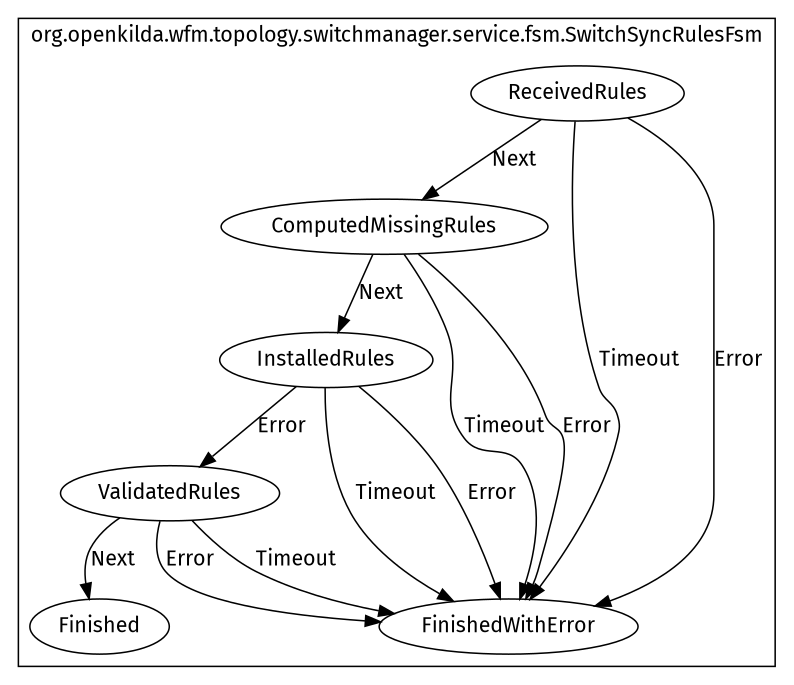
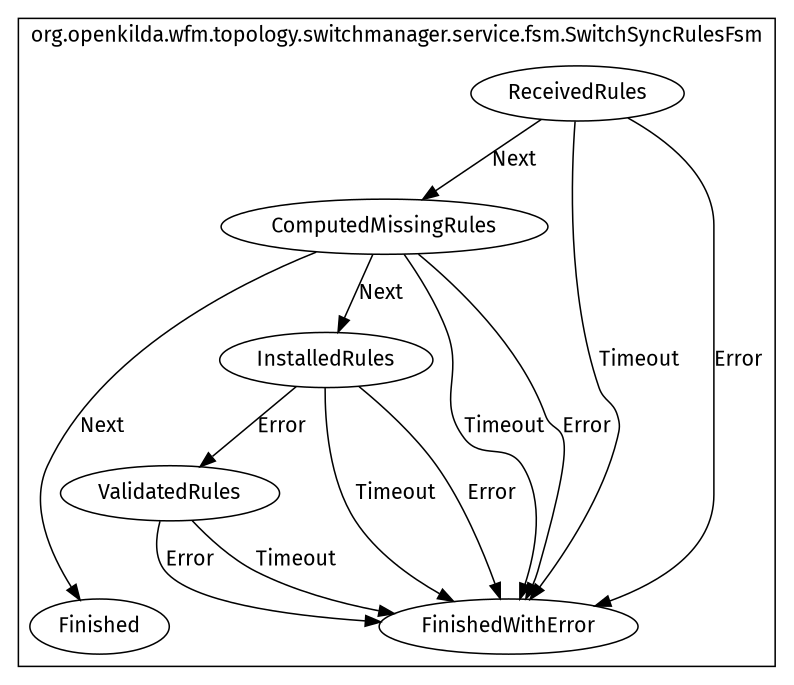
edge "ValidatedRules" -> "Finished": now "ComputedMissingRules" -> "Finished"
